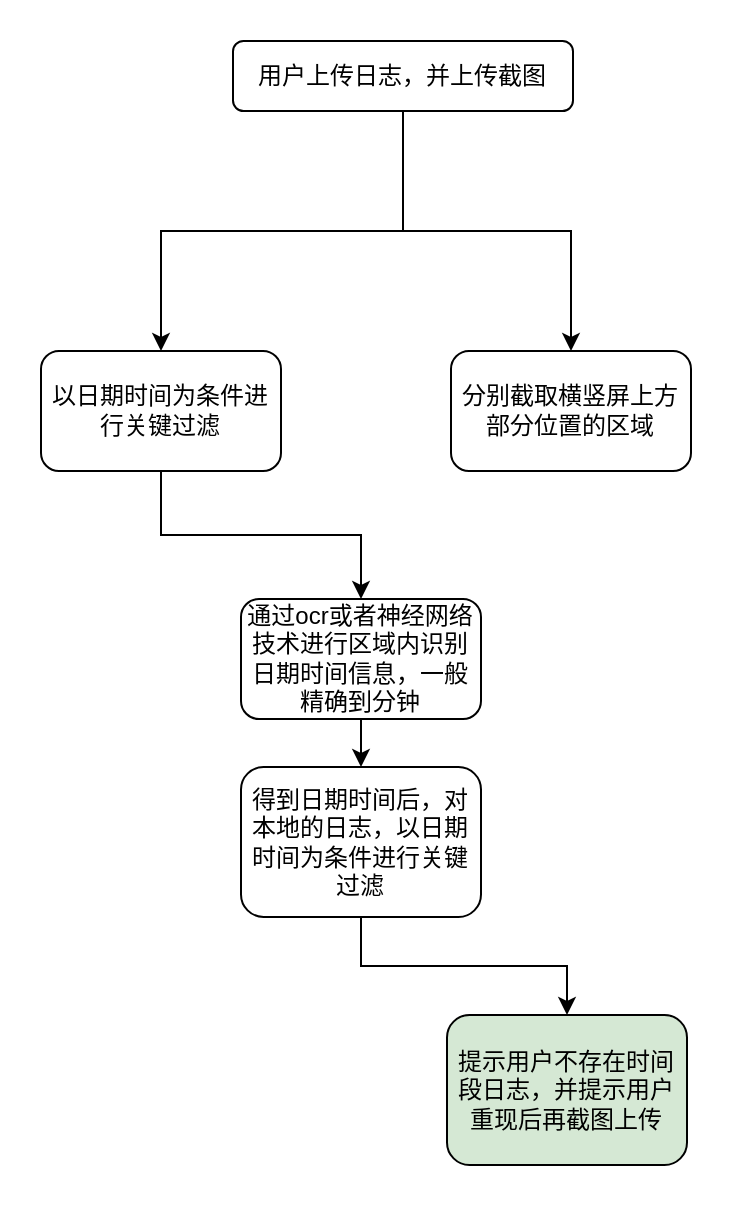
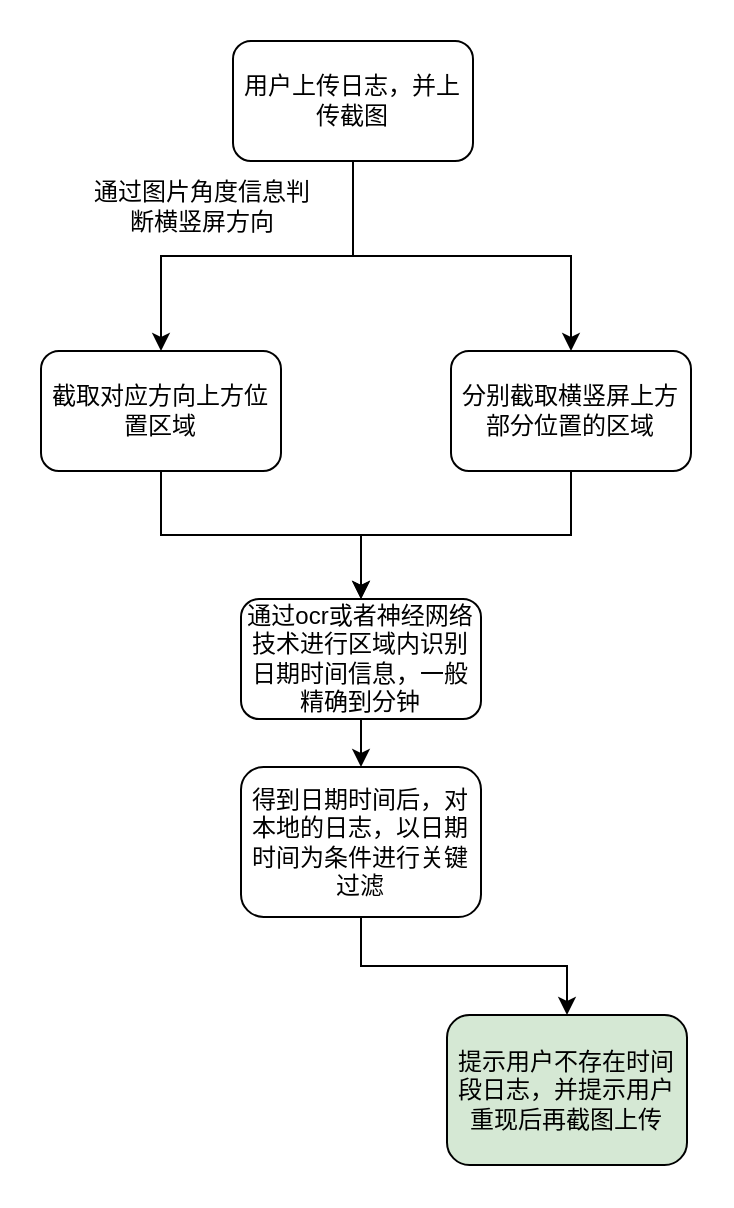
node "用户上传日志，并上传截图": size 340x70 -> 240x120
node "通过图片角度信息判断横竖屏方向": added
node "以日期时间为条件进行关键过滤": label "以日期时间为条件进行关键过滤" -> "截取对应方向上方位置区域"
edge "分别截取横竖屏上方部分位置的区域" -> "通过ocr或者神经网络技术进行区域内识别日期时间信息，一般精确到分钟": added
